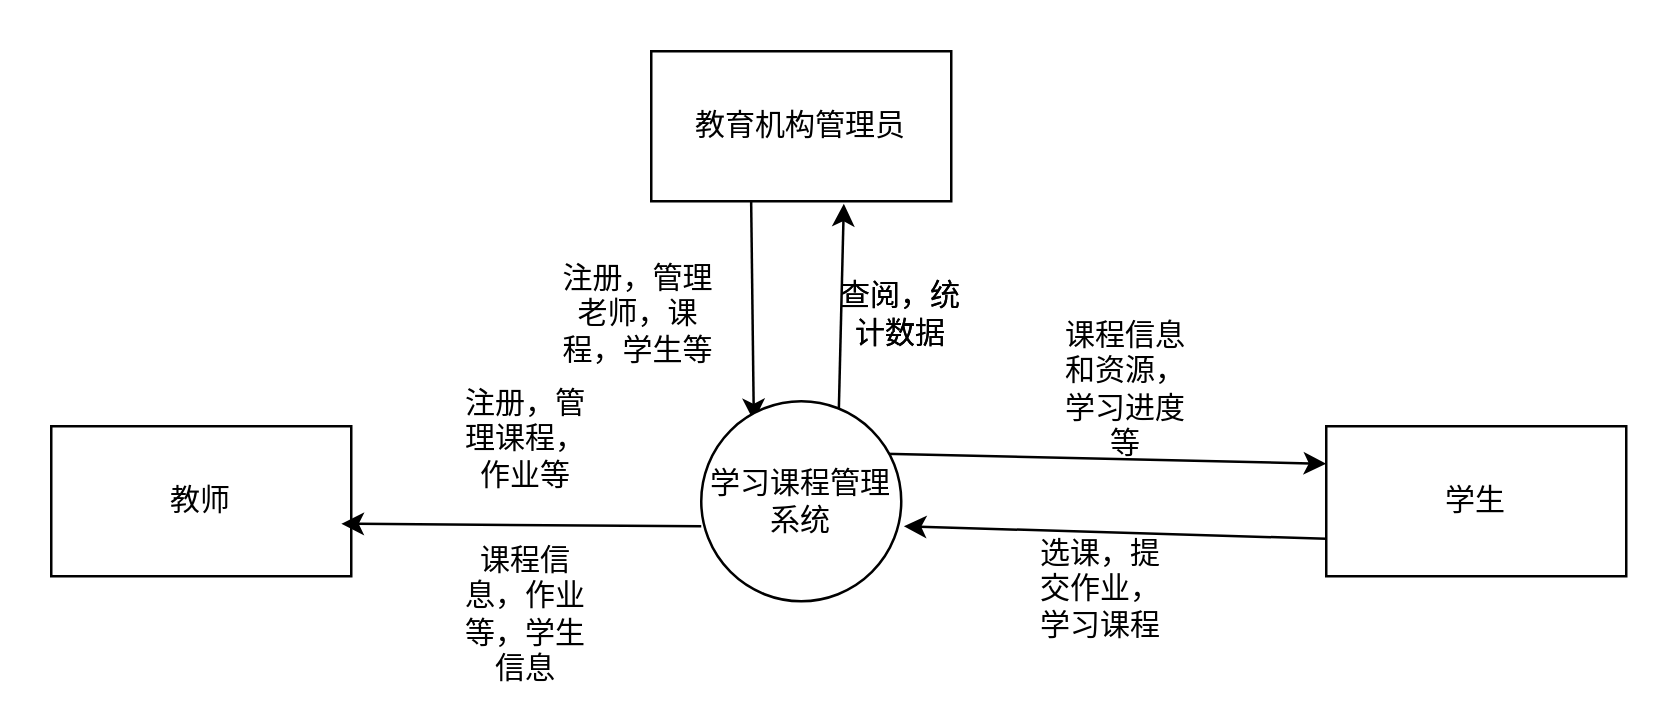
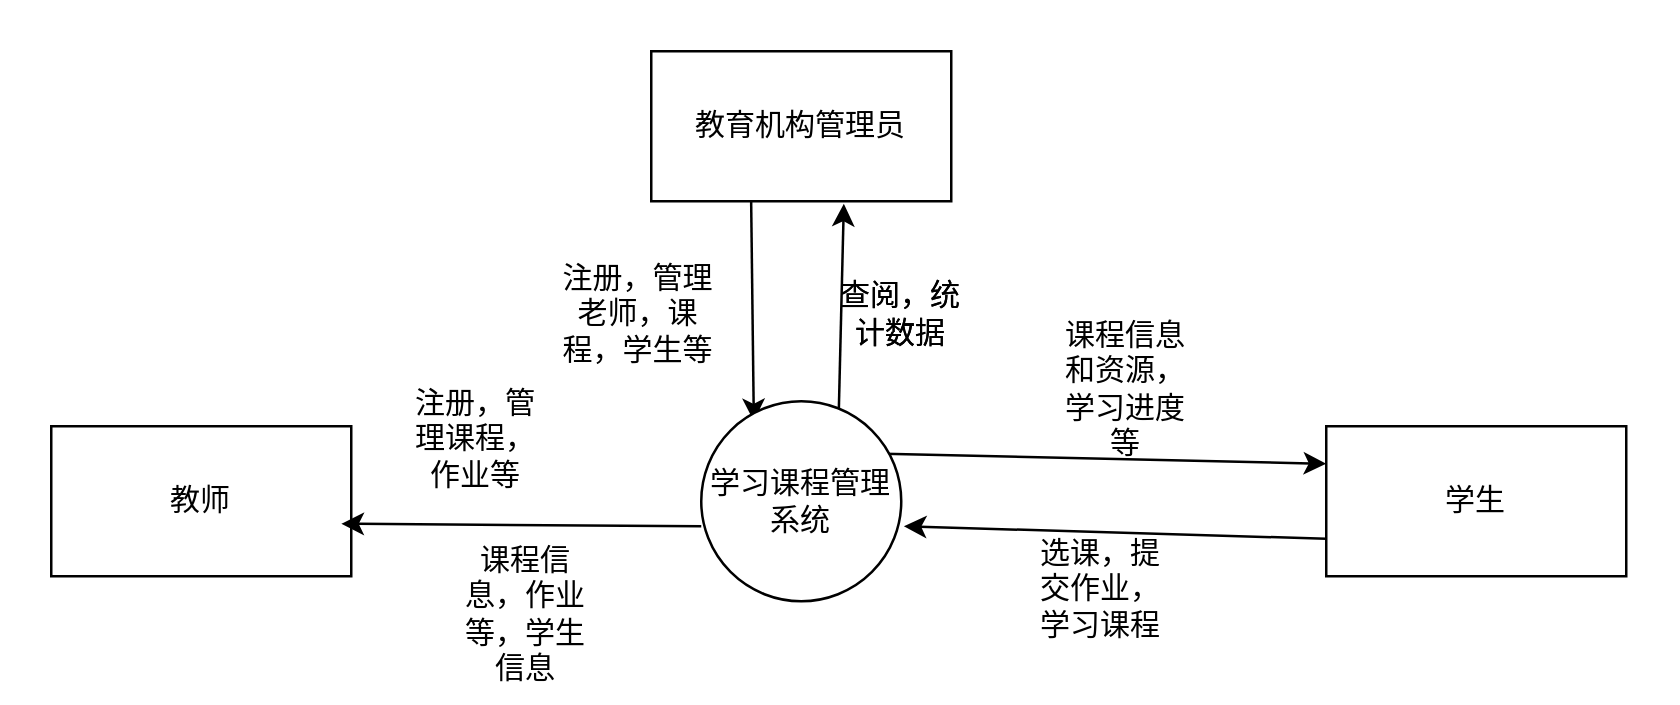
node "注册，管理课程，作业等": moved (526, 439) -> (476, 439)
